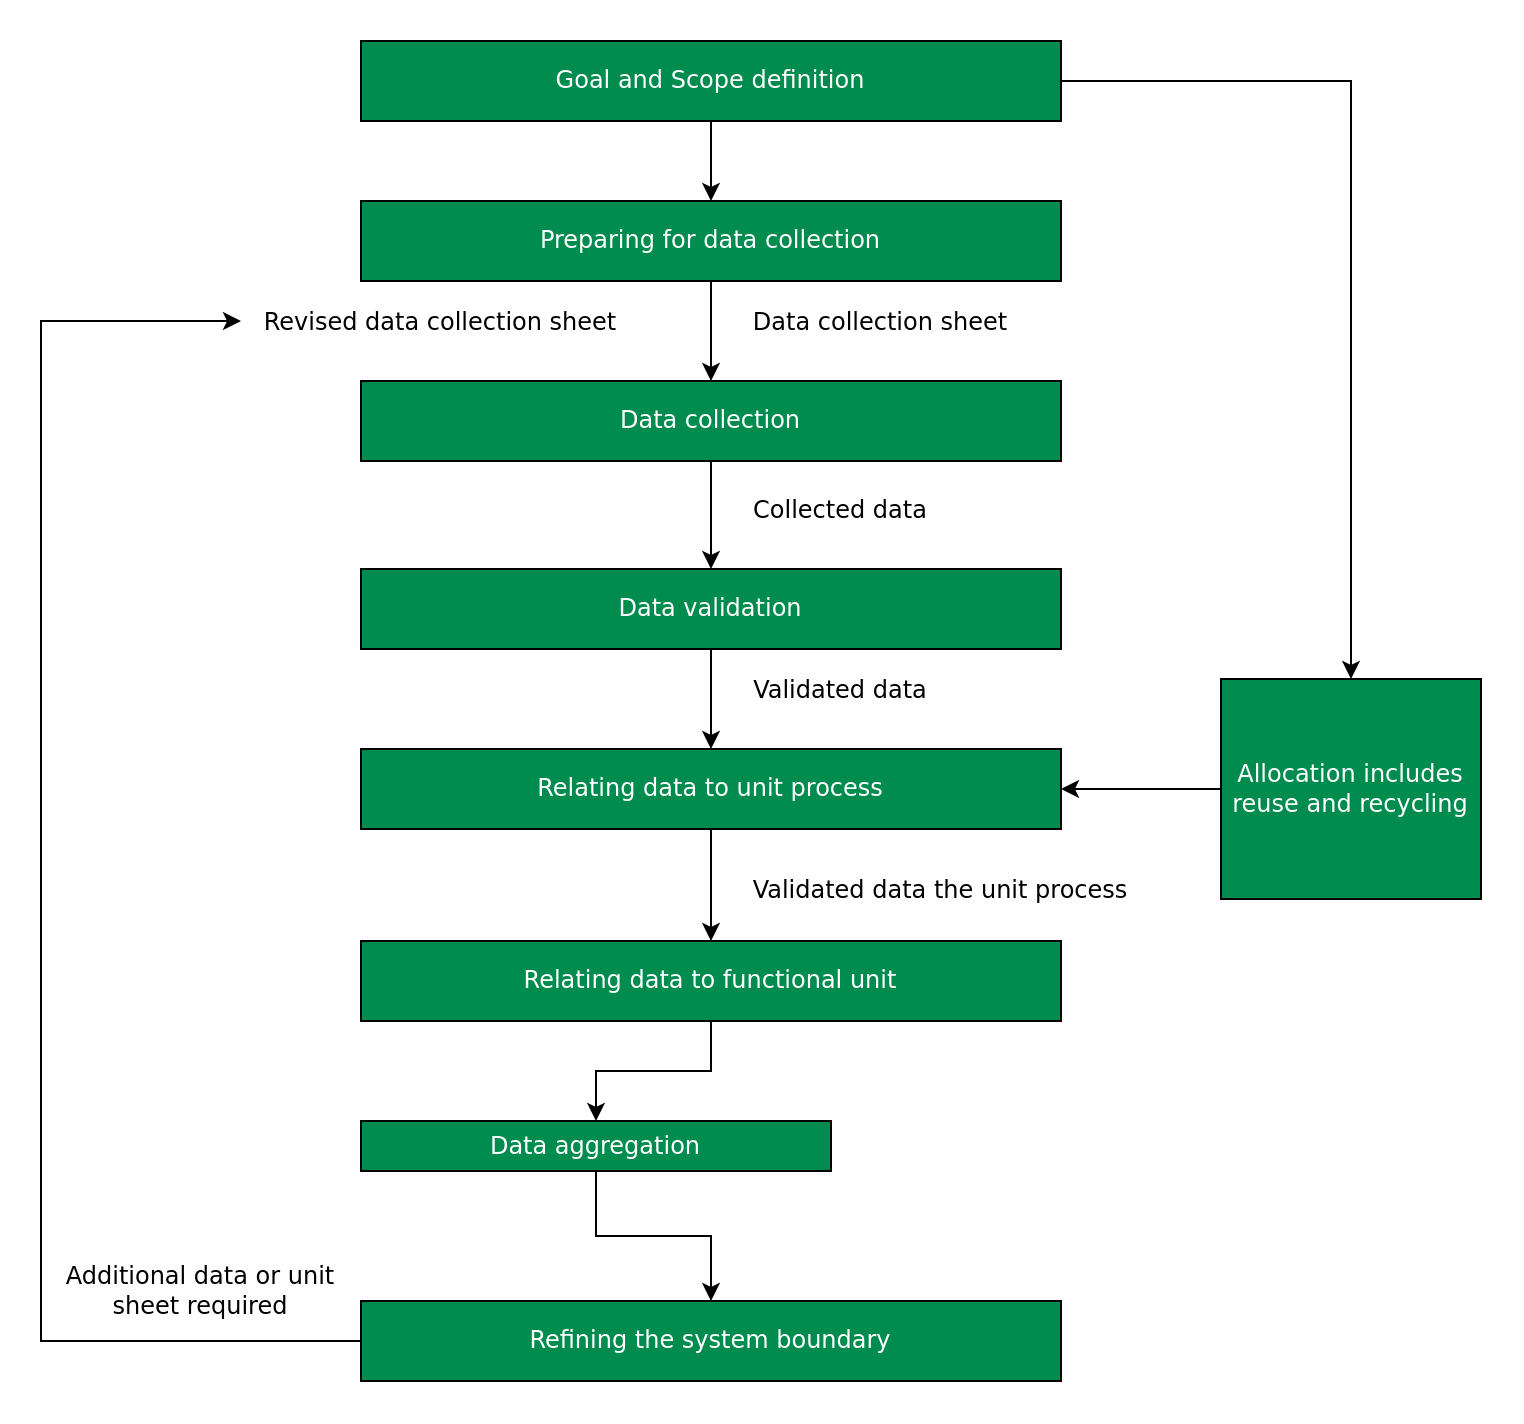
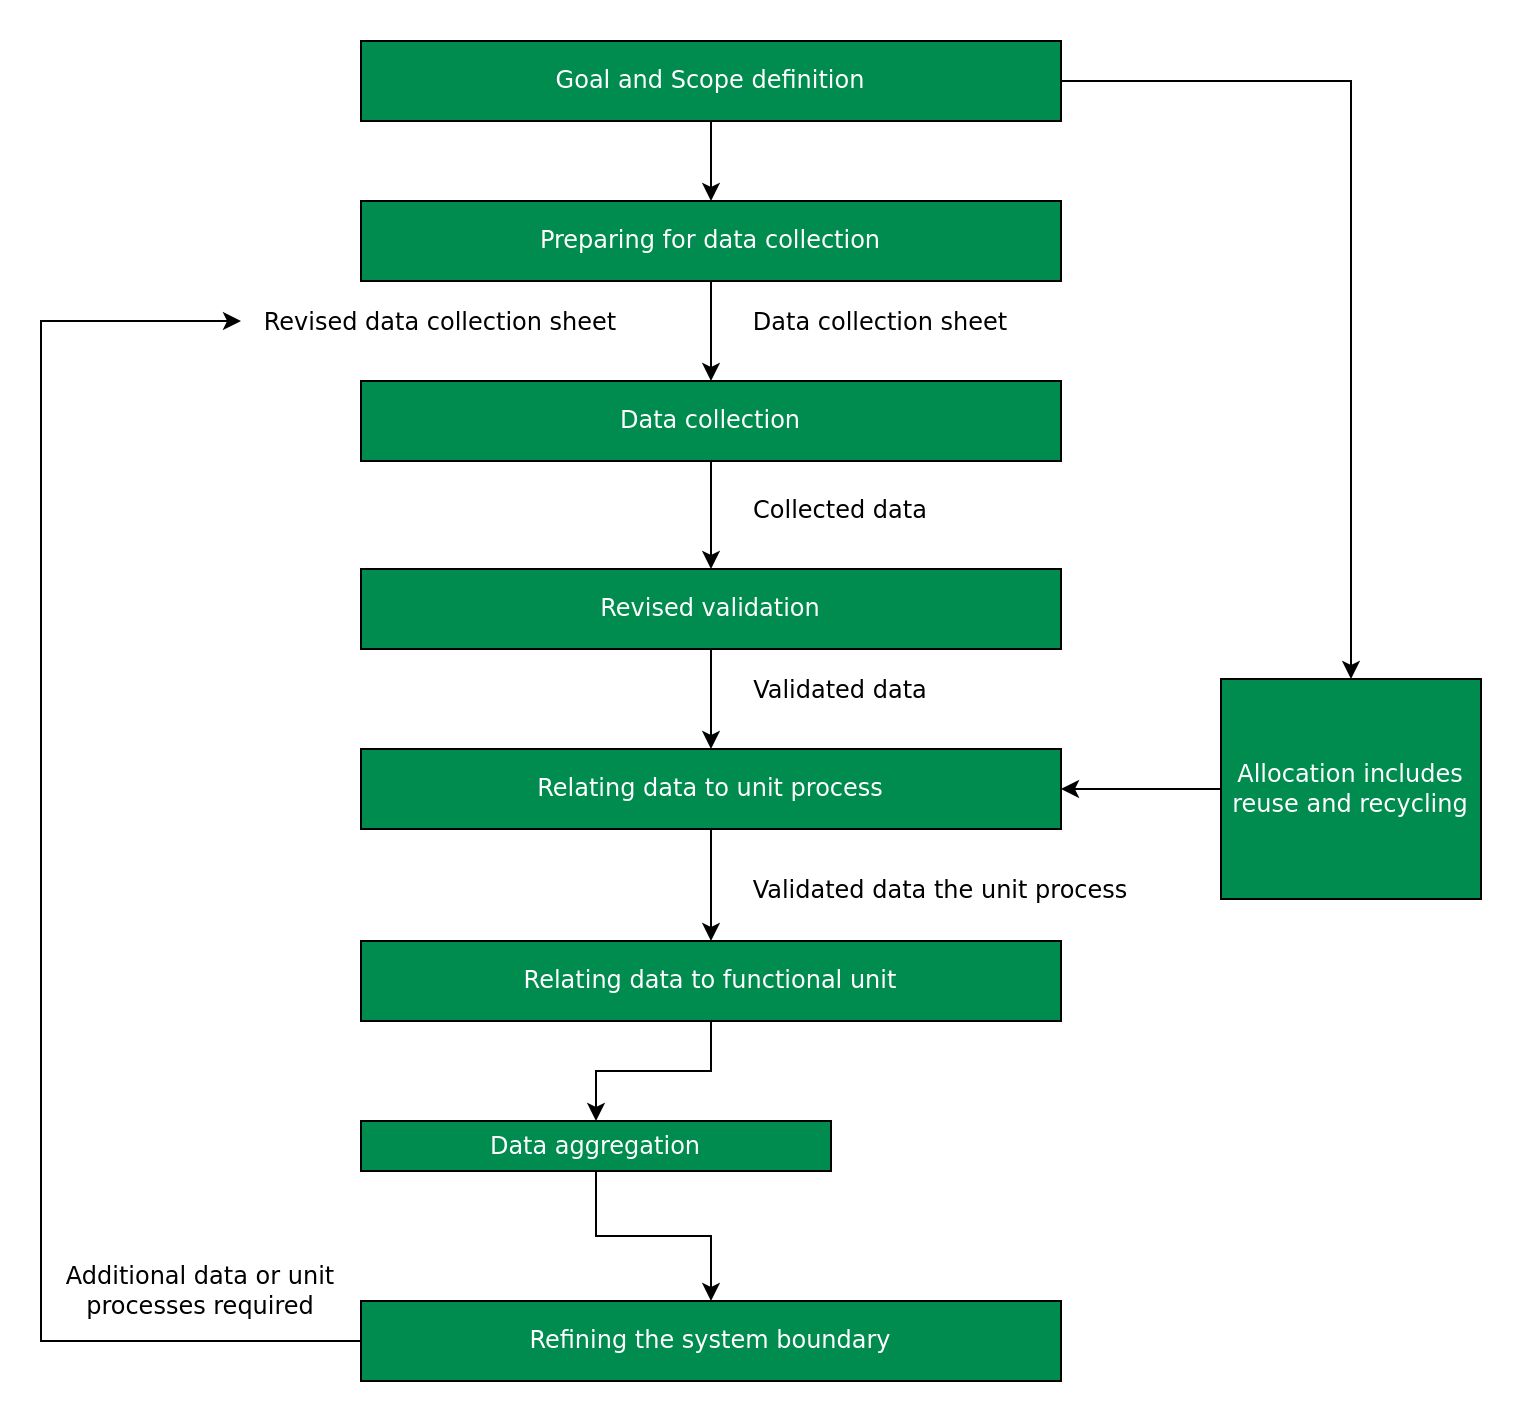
node "Data validation": label "Data validation" -> "Revised validation"
node "Additional data or unit sheet required": label "Additional data or unit sheet required" -> "Additional data or unit processes required"
